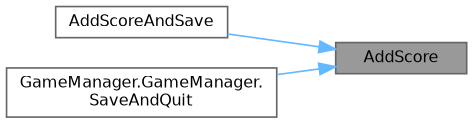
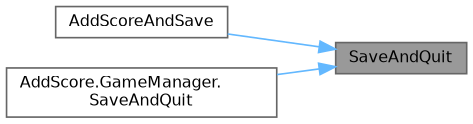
node "AddScore": label "AddScore" -> "SaveAndQuit"
node "GameManager.GameManager. SaveAndQuit": label "GameManager.GameManager. SaveAndQuit" -> "AddScore.GameManager. SaveAndQuit"
